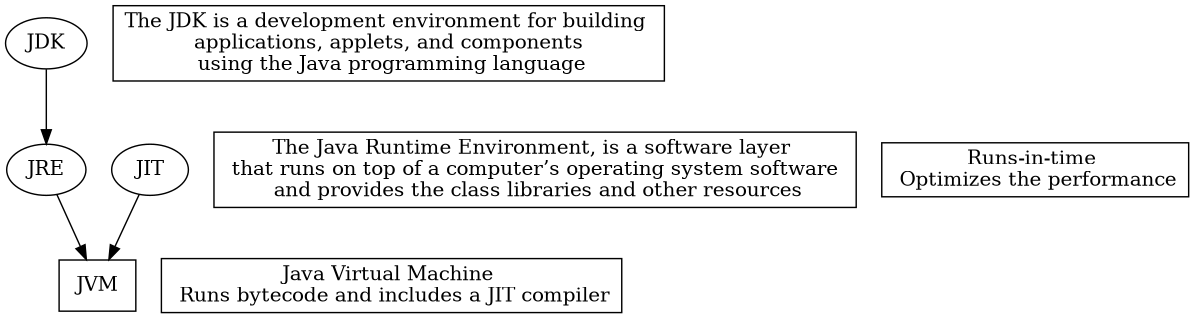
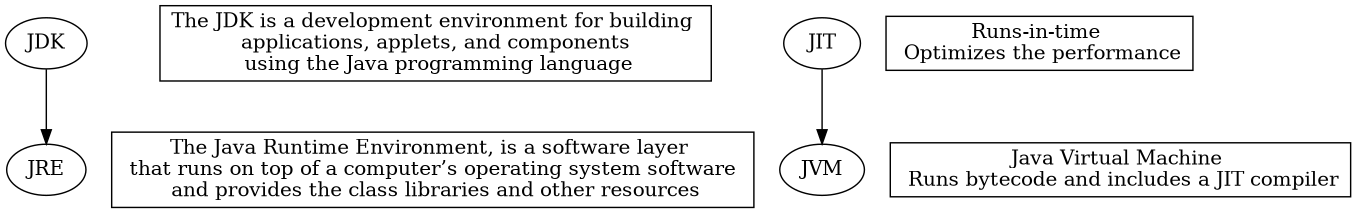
edge "JRE" -> "JVM": removed
node "JVM": shape box -> ellipse
